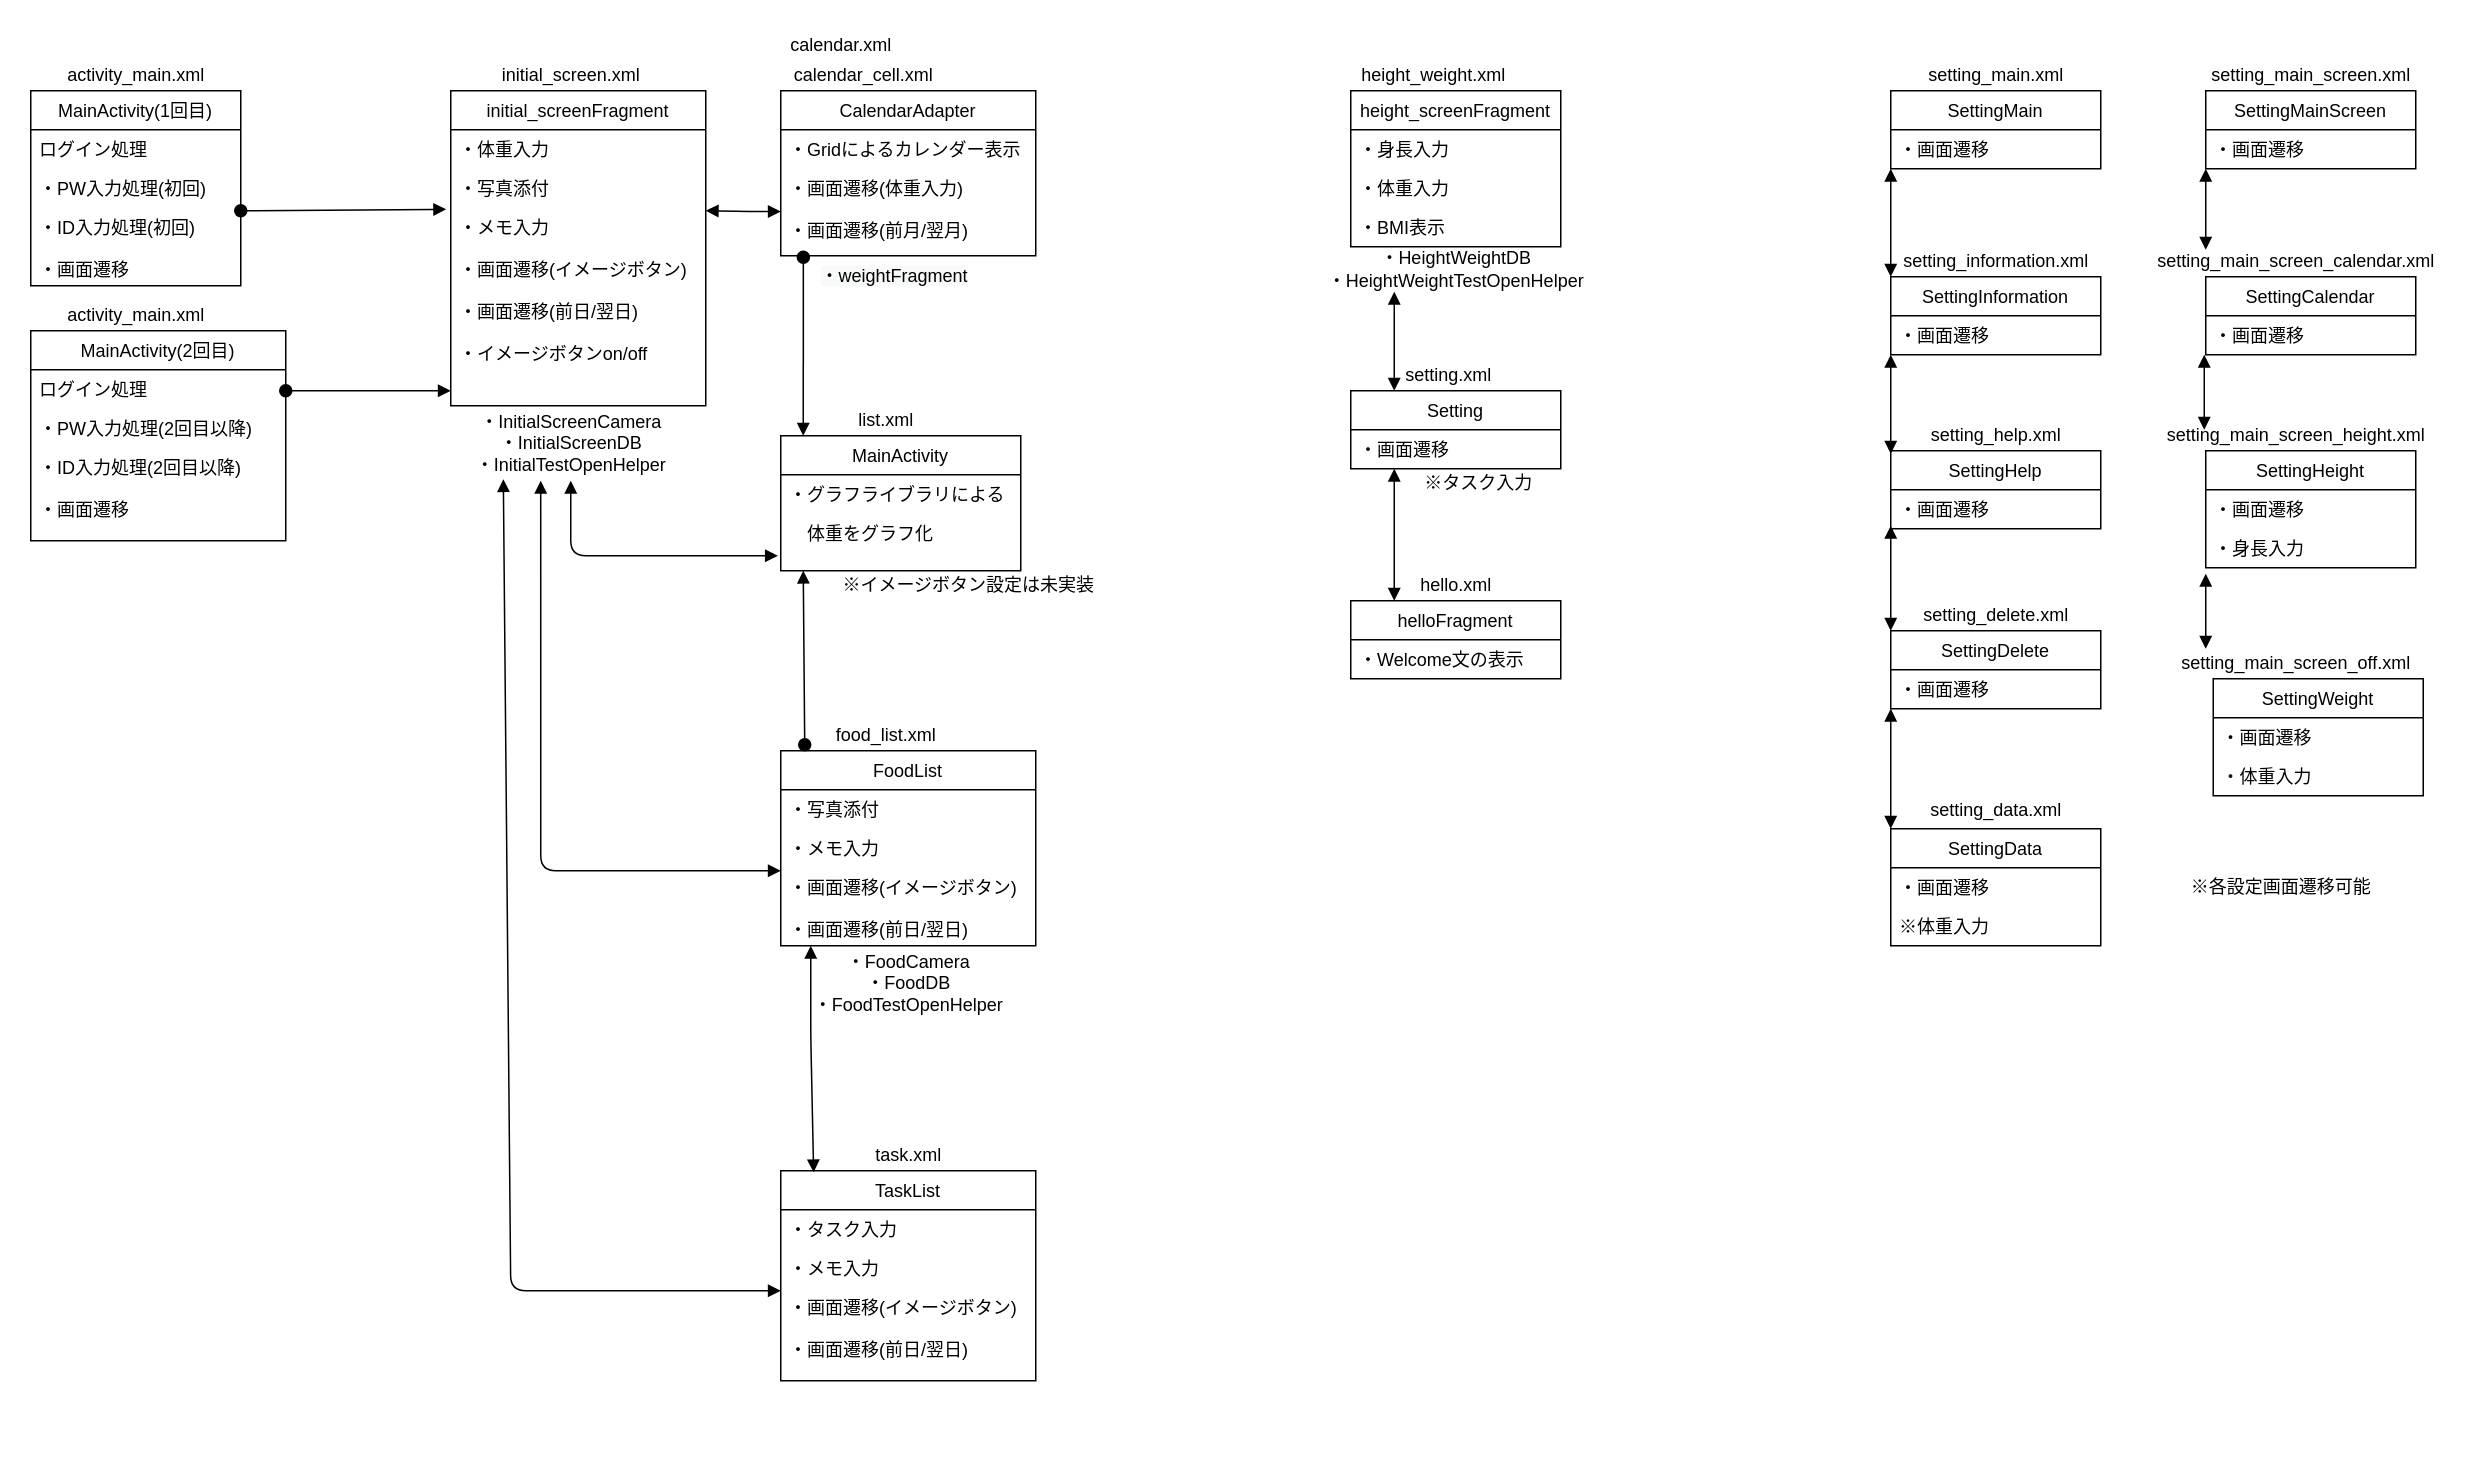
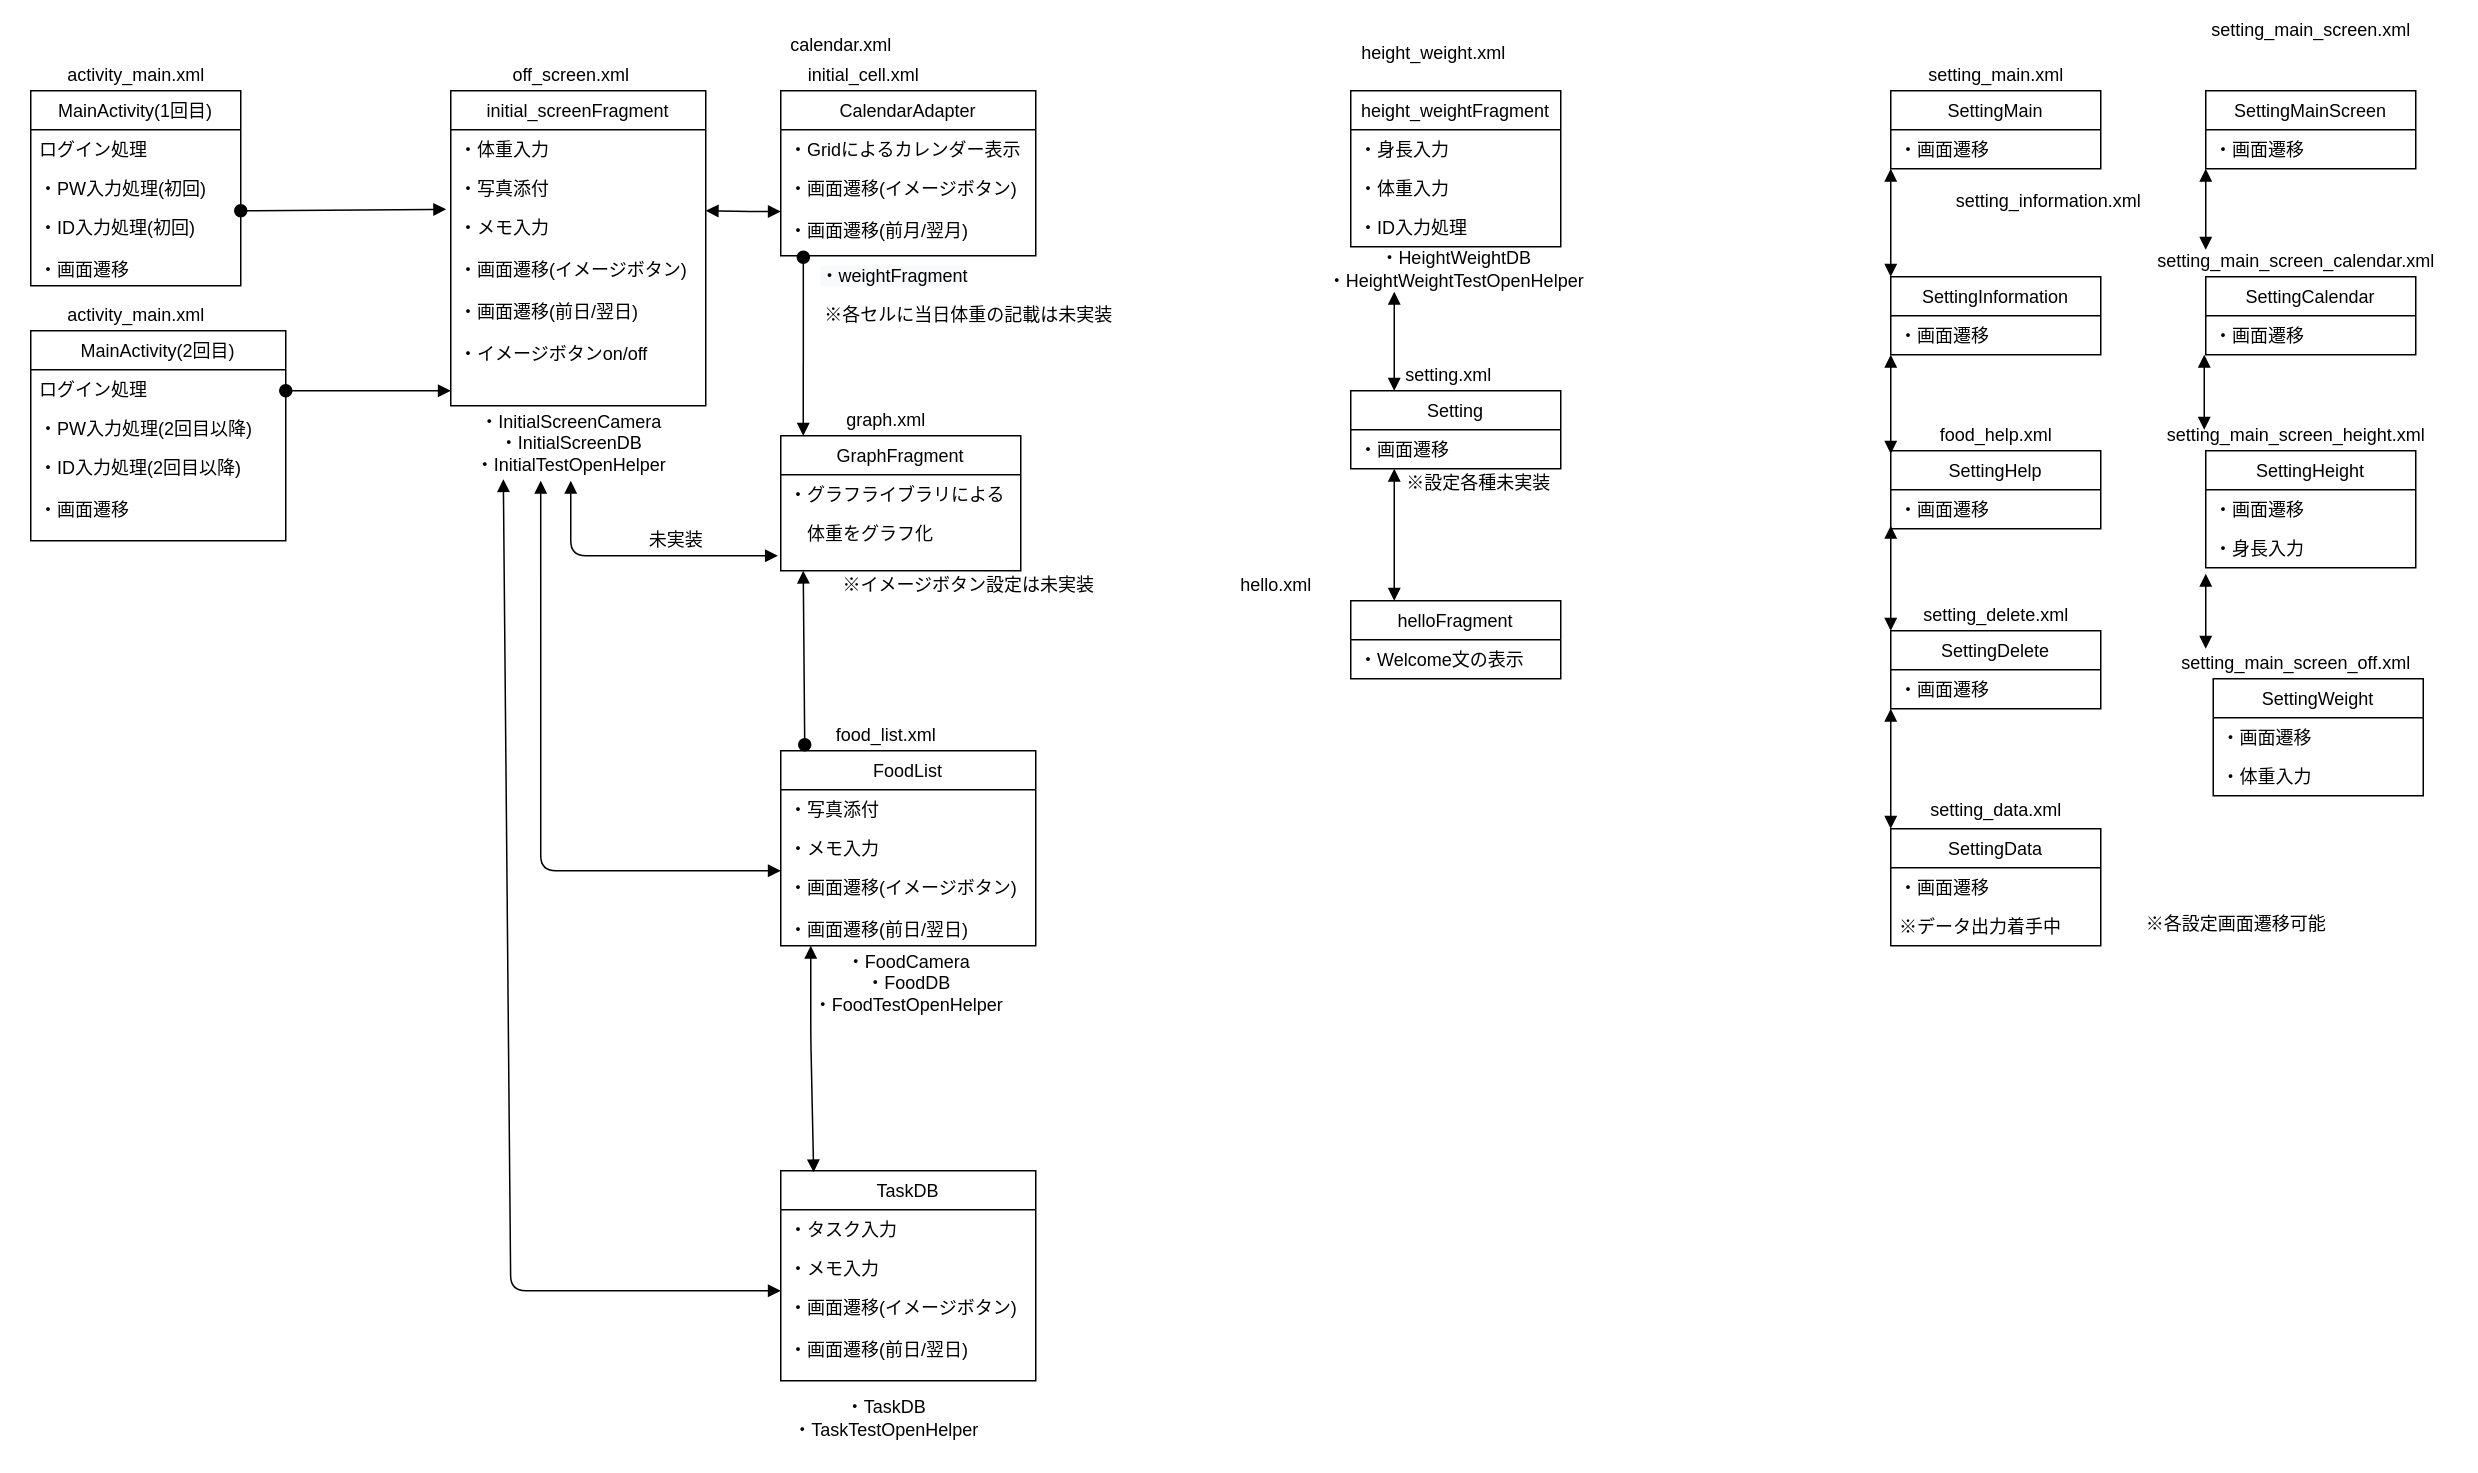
node "initial_screen.xml": label "initial_screen.xml" -> "off_screen.xml"
node "calendar_cell.xml": label "calendar_cell.xml" -> "initial_cell.xml"
node "height_weight.xml": moved (1433, 76) -> (1433, 53)
node "setting_main_screen.xml": moved (2311, 76) -> (2311, 31)
node "height_screenFragment": label "height_screenFragment" -> "height_weightFragment"
node "・画面遷移(体重入力) ・画面遷移(前月/翌月)": label "・画面遷移(体重入力) ・画面遷移(前月/翌月)" -> "・画面遷移(イメージボタン) ・画面遷移(前月/翌月)"
node "・BMI表示": label "・BMI表示" -> "・ID入力処理"
node "setting_information.xml": moved (1996, 262) -> (2048, 202)
node "※各セルに当日体重の記載は未実装": added
node "list.xml": label "list.xml" -> "graph.xml"
node "setting_help.xml": label "setting_help.xml" -> "food_help.xml"
node "MainActivity": label "MainActivity" -> "GraphFragment"
node "※タスク入力": label "※タスク入力" -> "※設定各種未実装"
node "未実装": added
node "hello.xml": moved (1456, 586) -> (1276, 586)
node "※各設定画面遷移可能": moved (2281, 887) -> (2236, 925)
node "※体重入力": label "※体重入力" -> "※データ出力着手中"
node "task.xml": removed
node "TaskList": label "TaskList" -> "TaskDB"
node "・TaskDB ・TaskTestOpenHelper": added
